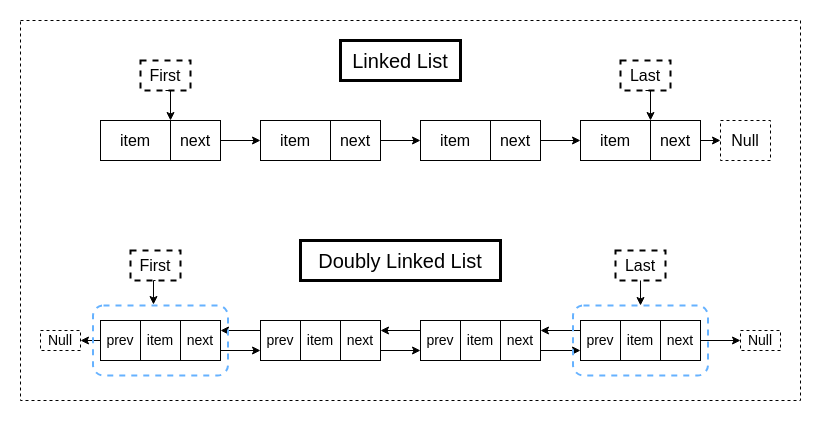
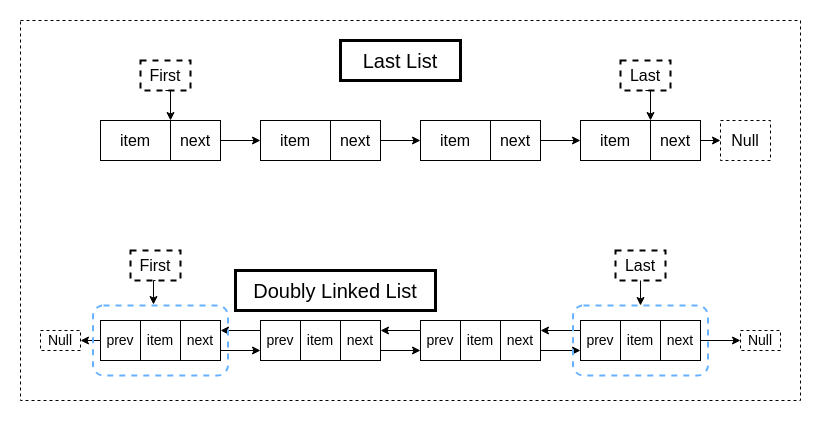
node "Linked List": label "Linked List" -> "Last List"
node "Doubly Linked List": moved (401, 261) -> (336, 291)
